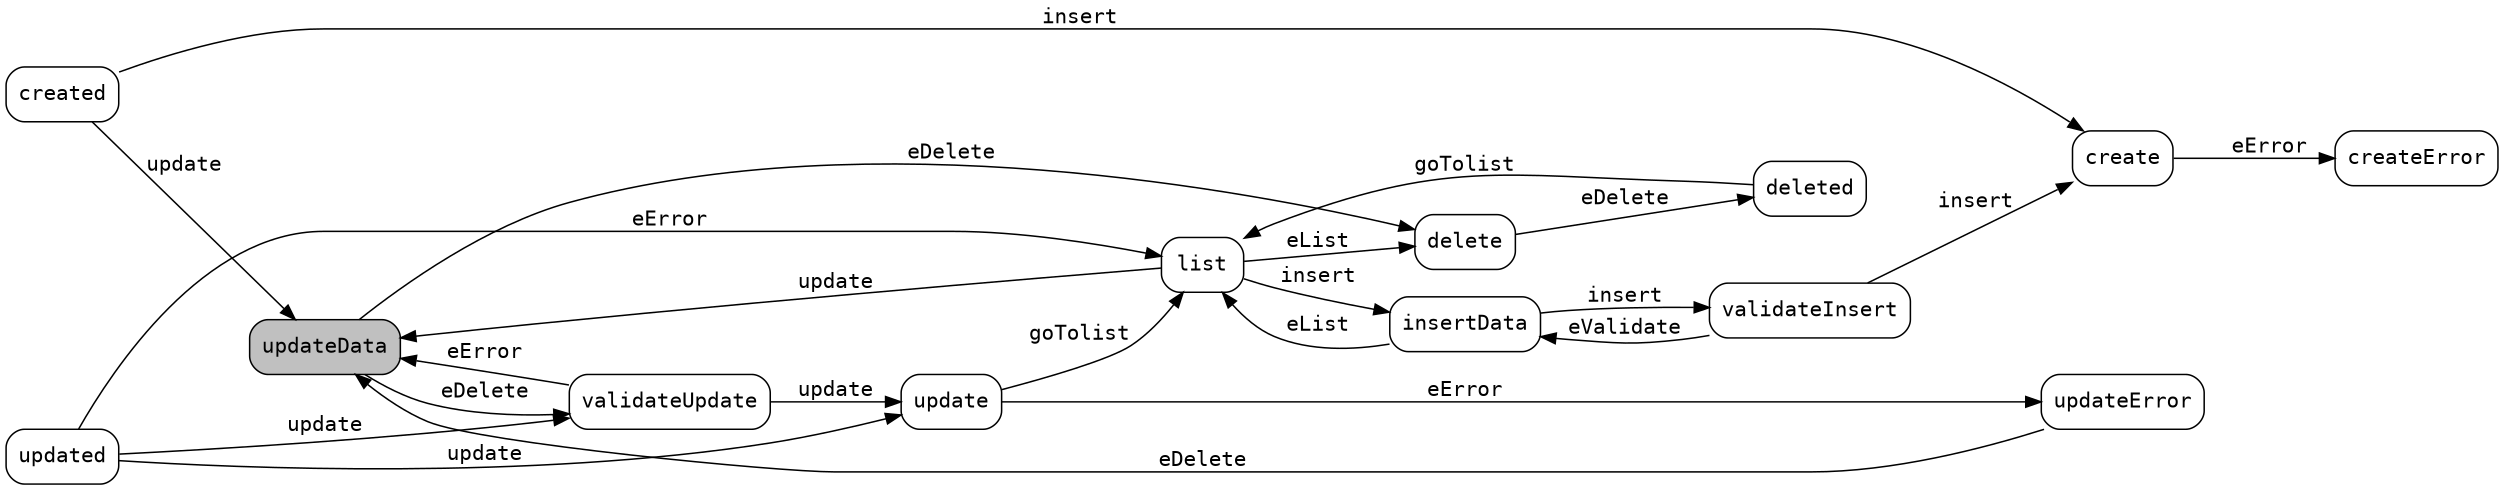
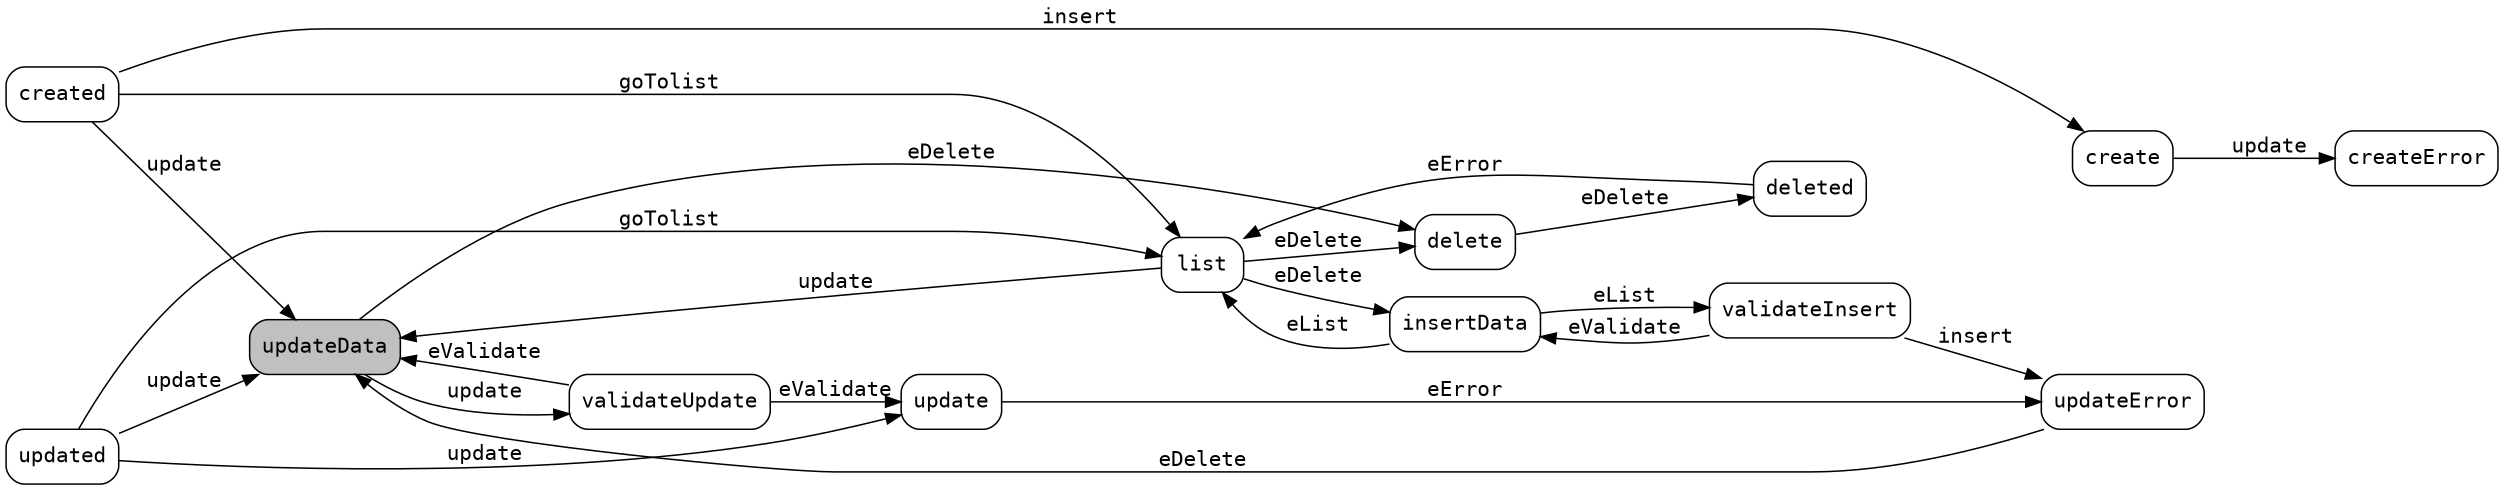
edge "create" -> "createError": label "eError" -> "update"
edge "deleted" -> "list": label "goTolist" -> "eError"
edge "updated" -> "list": label "eError" -> "goTolist"
edge "validateInsert" -> "create": now "validateInsert" -> "updateError"
edge "list" -> "delete": label "eList" -> "eDelete"
edge "list" -> "insertData": label "insert" -> "eDelete"
edge "insertData" -> "validateInsert": label "insert" -> "eList"
edge "validateUpdate" -> "updateData": label "eError" -> "eValidate"
edge "update" -> "list": now "created" -> "list"
edge "validateUpdate" -> "update": label "update" -> "eValidate"
edge "updateData" -> "validateUpdate": label "eDelete" -> "update"
edge "updated" -> "validateUpdate": now "updated" -> "updateData"
